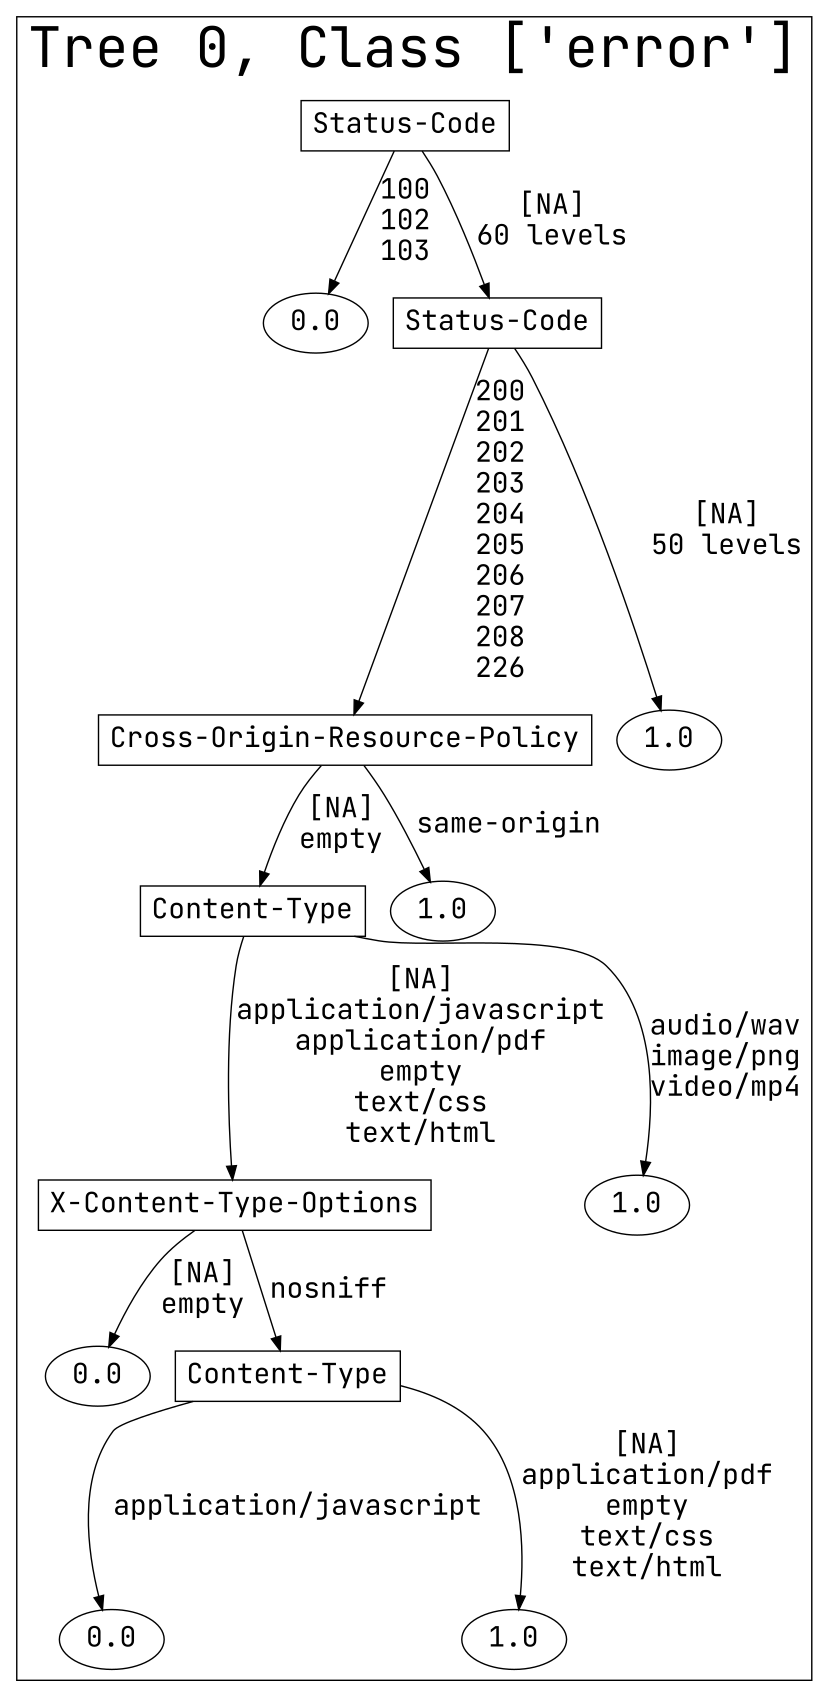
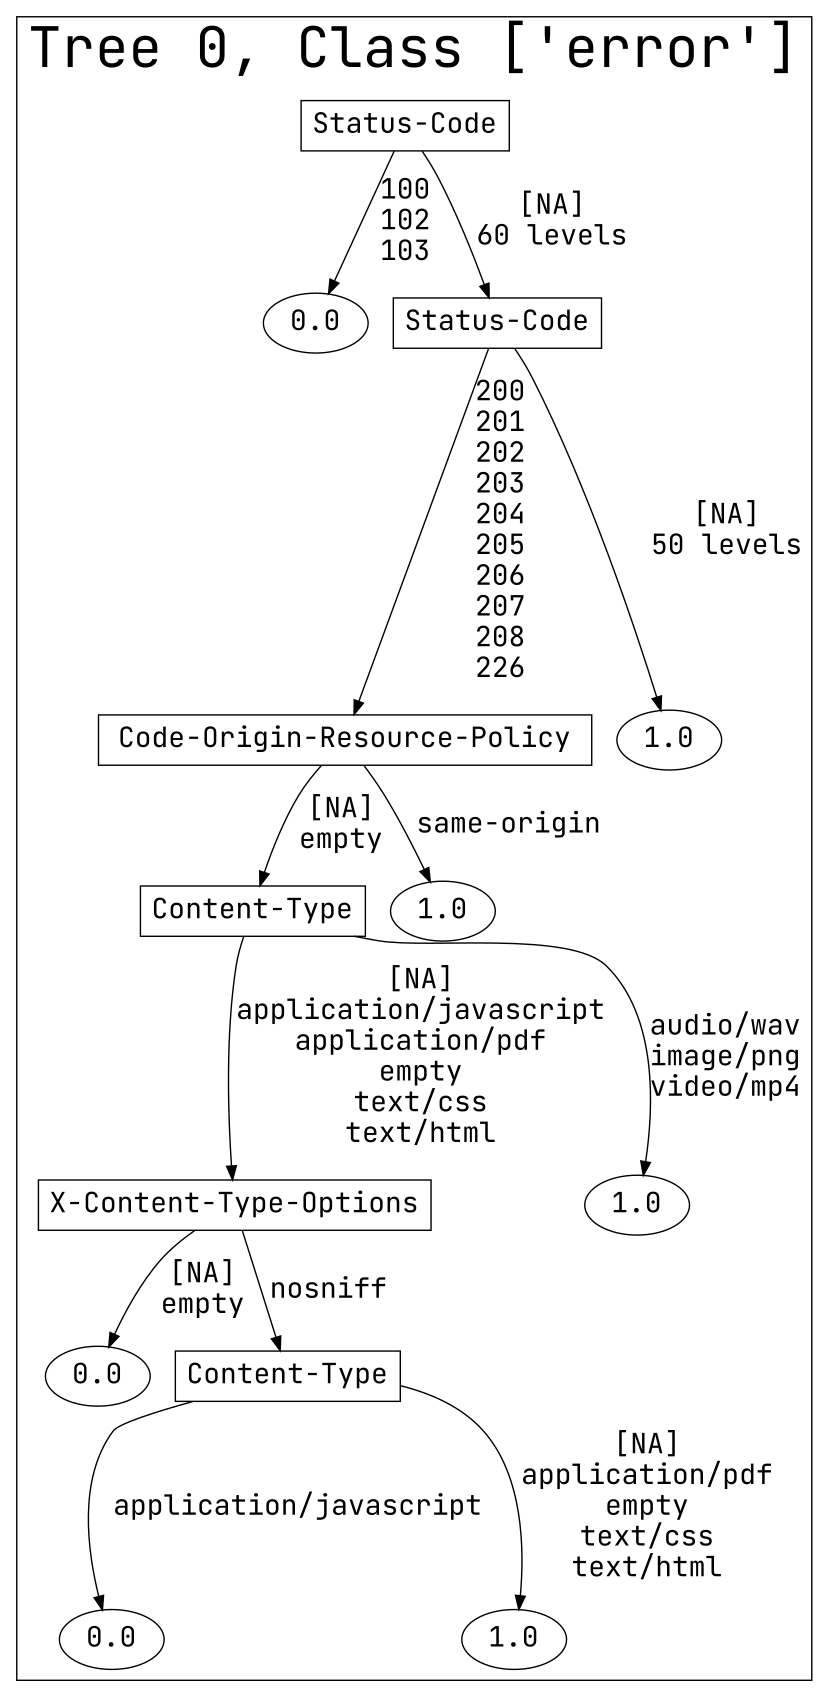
node "Cross-Origin-Resource-Policy": label "Cross-Origin-Resource-Policy" -> "Code-Origin-Resource-Policy"
